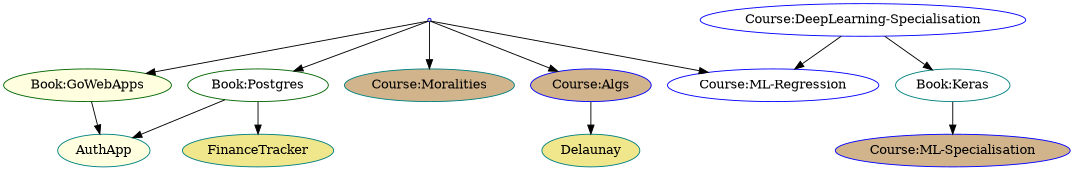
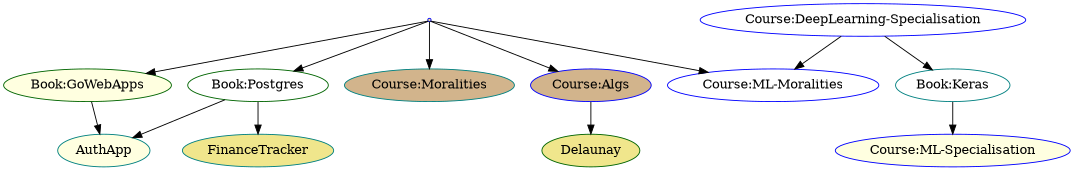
node "Course:ML-Regression": label "Course:ML-Regression" -> "Course:ML-Moralities"
node "Delaunay": color teal -> darkgreen
node "Course:ML-Specialisation": fillcolor tan -> lightyellow
